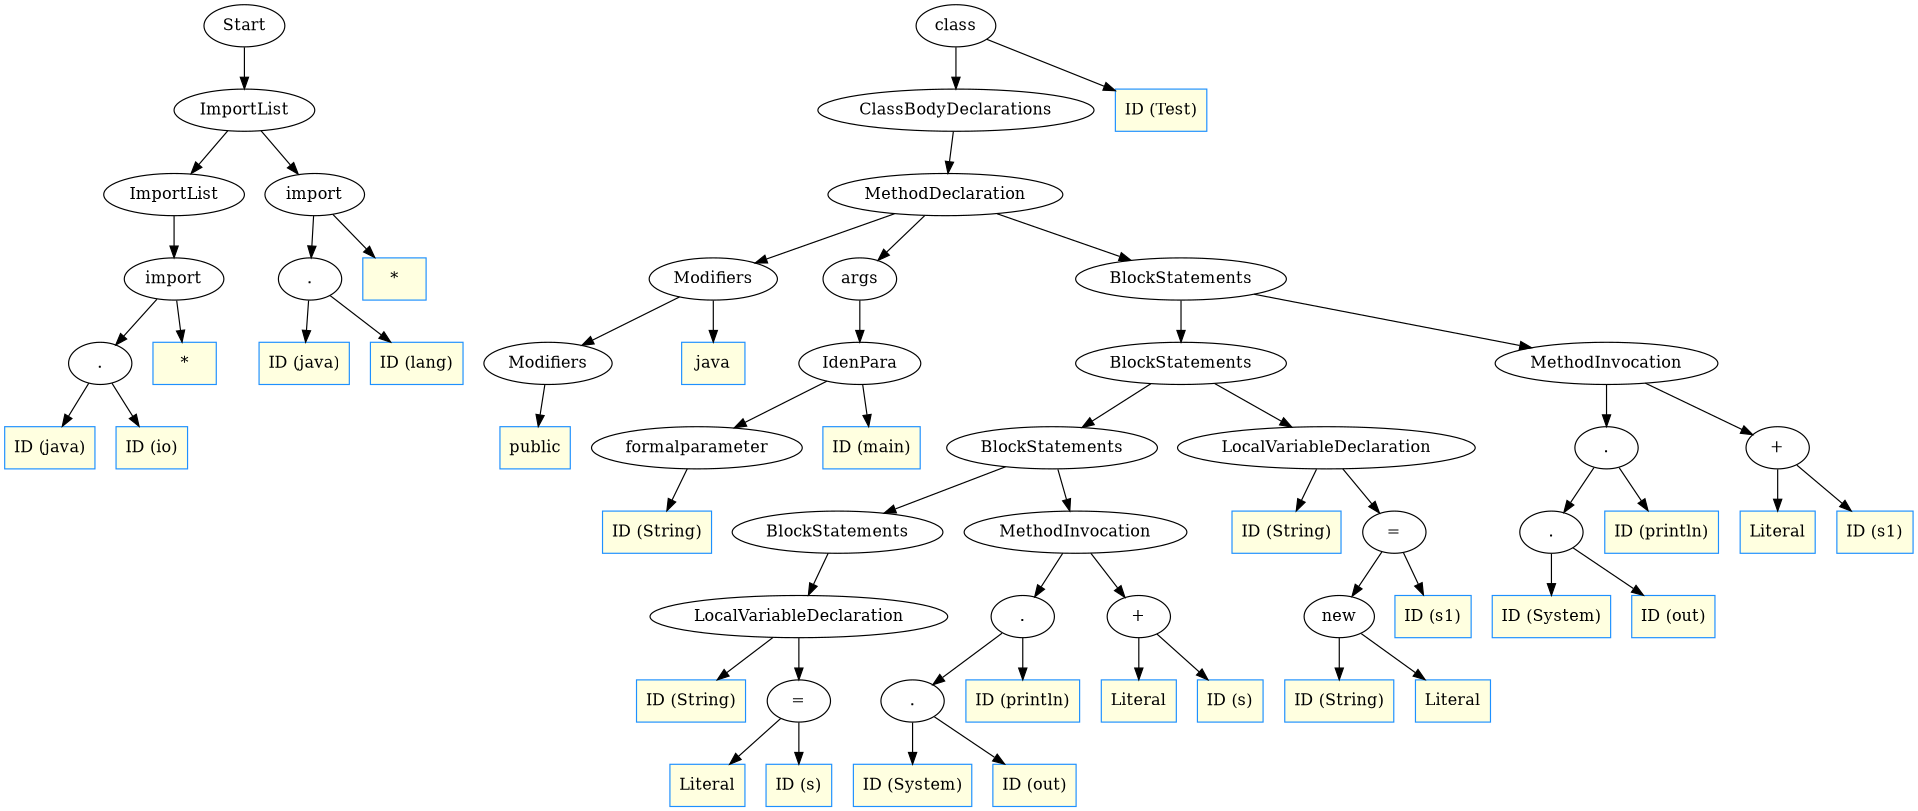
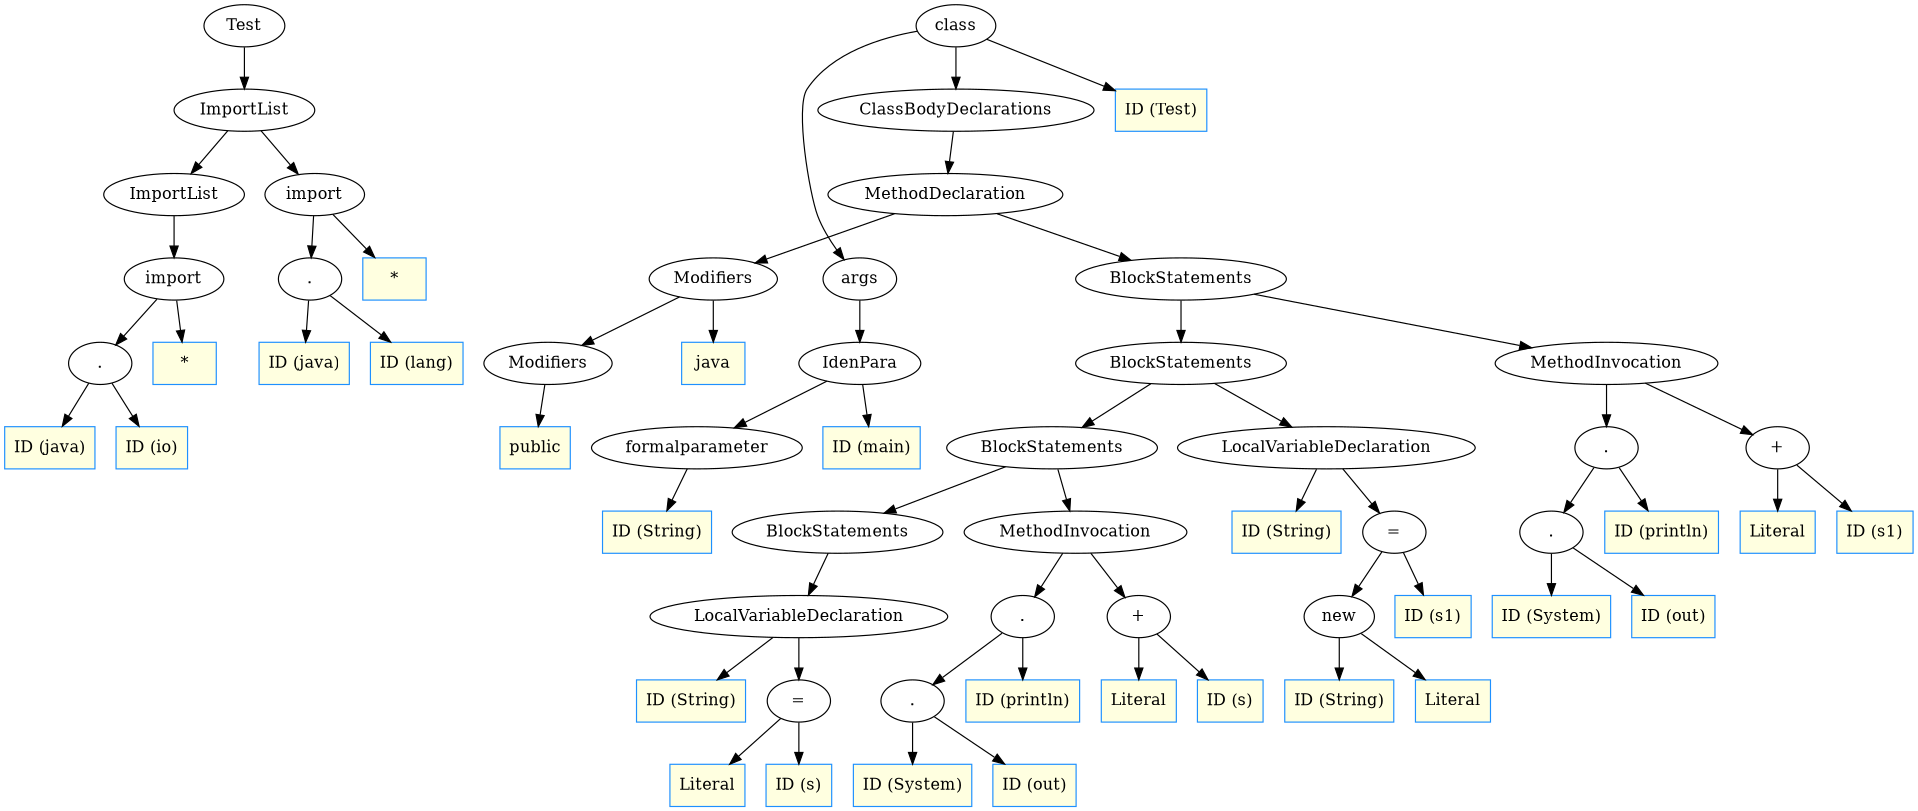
node "Start": label "Start" -> "Test"
edge "MethodDeclaration" -> "args": now "class" -> "args"
